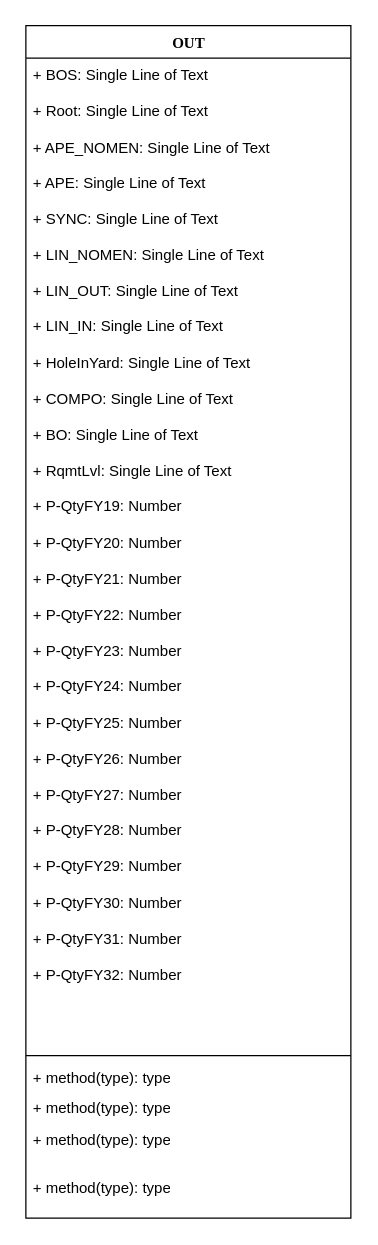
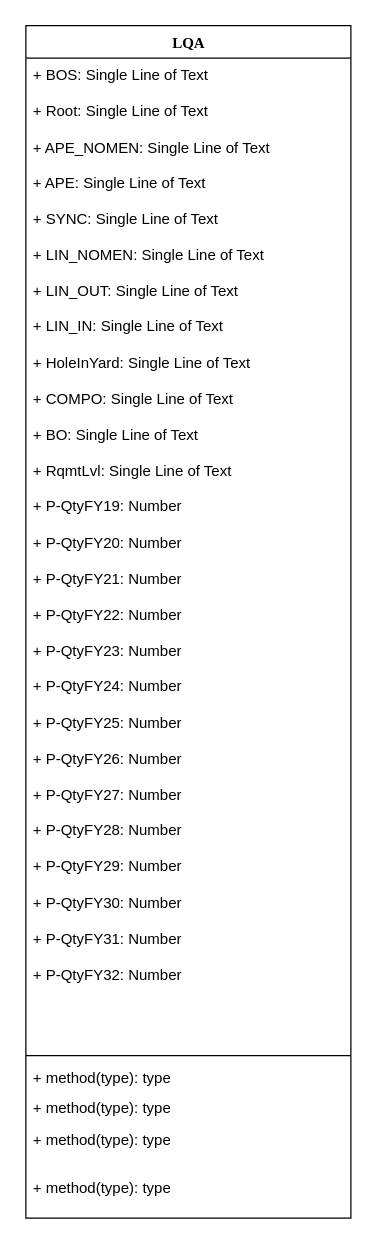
node "OUT": label "OUT" -> "LQA"
